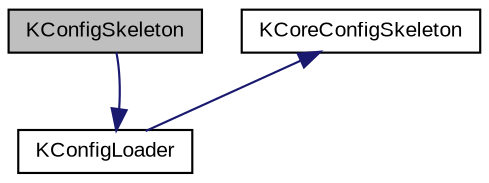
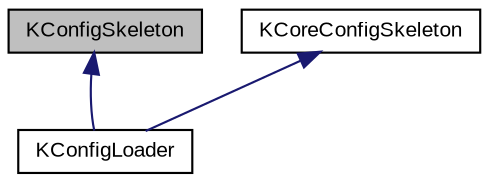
edge "KConfigSkeleton" -> "KConfigLoader": reversed
